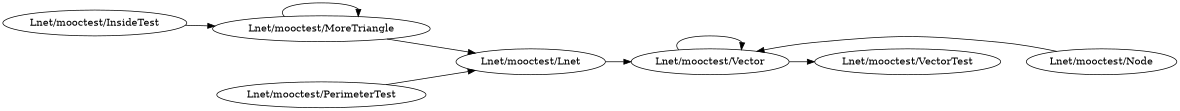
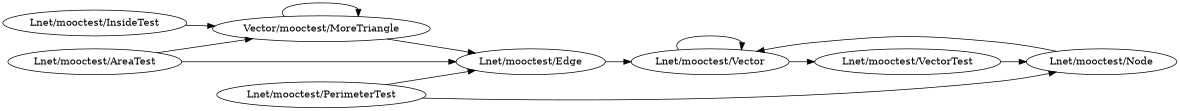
node "Lnet/mooctest/MoreTriangle": label "Lnet/mooctest/MoreTriangle" -> "Vector/mooctest/MoreTriangle"
node "Lnet/mooctest/AreaTest": added
node "Lnet/mooctest/Lnet": label "Lnet/mooctest/Lnet" -> "Lnet/mooctest/Edge"
edge "Lnet/mooctest/VectorTest" -> "Lnet/mooctest/Node": added
edge "Lnet/mooctest/PerimeterTest" -> "Lnet/mooctest/Node": added
